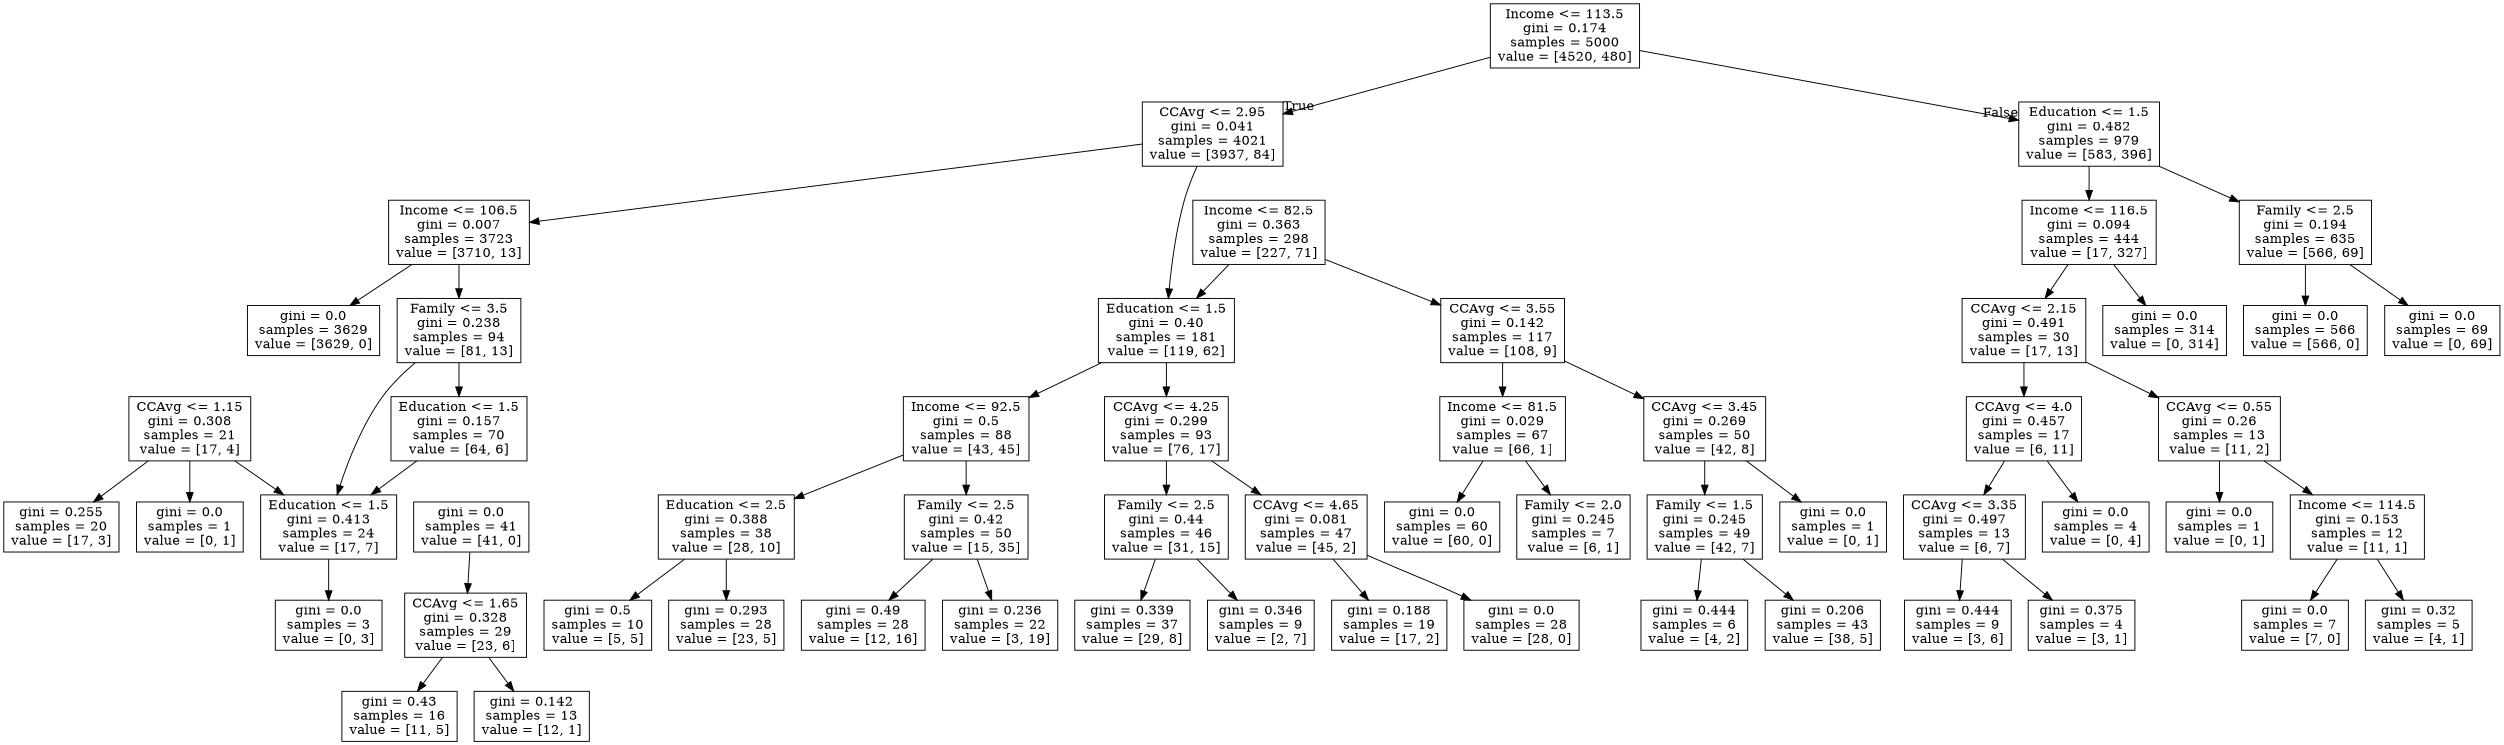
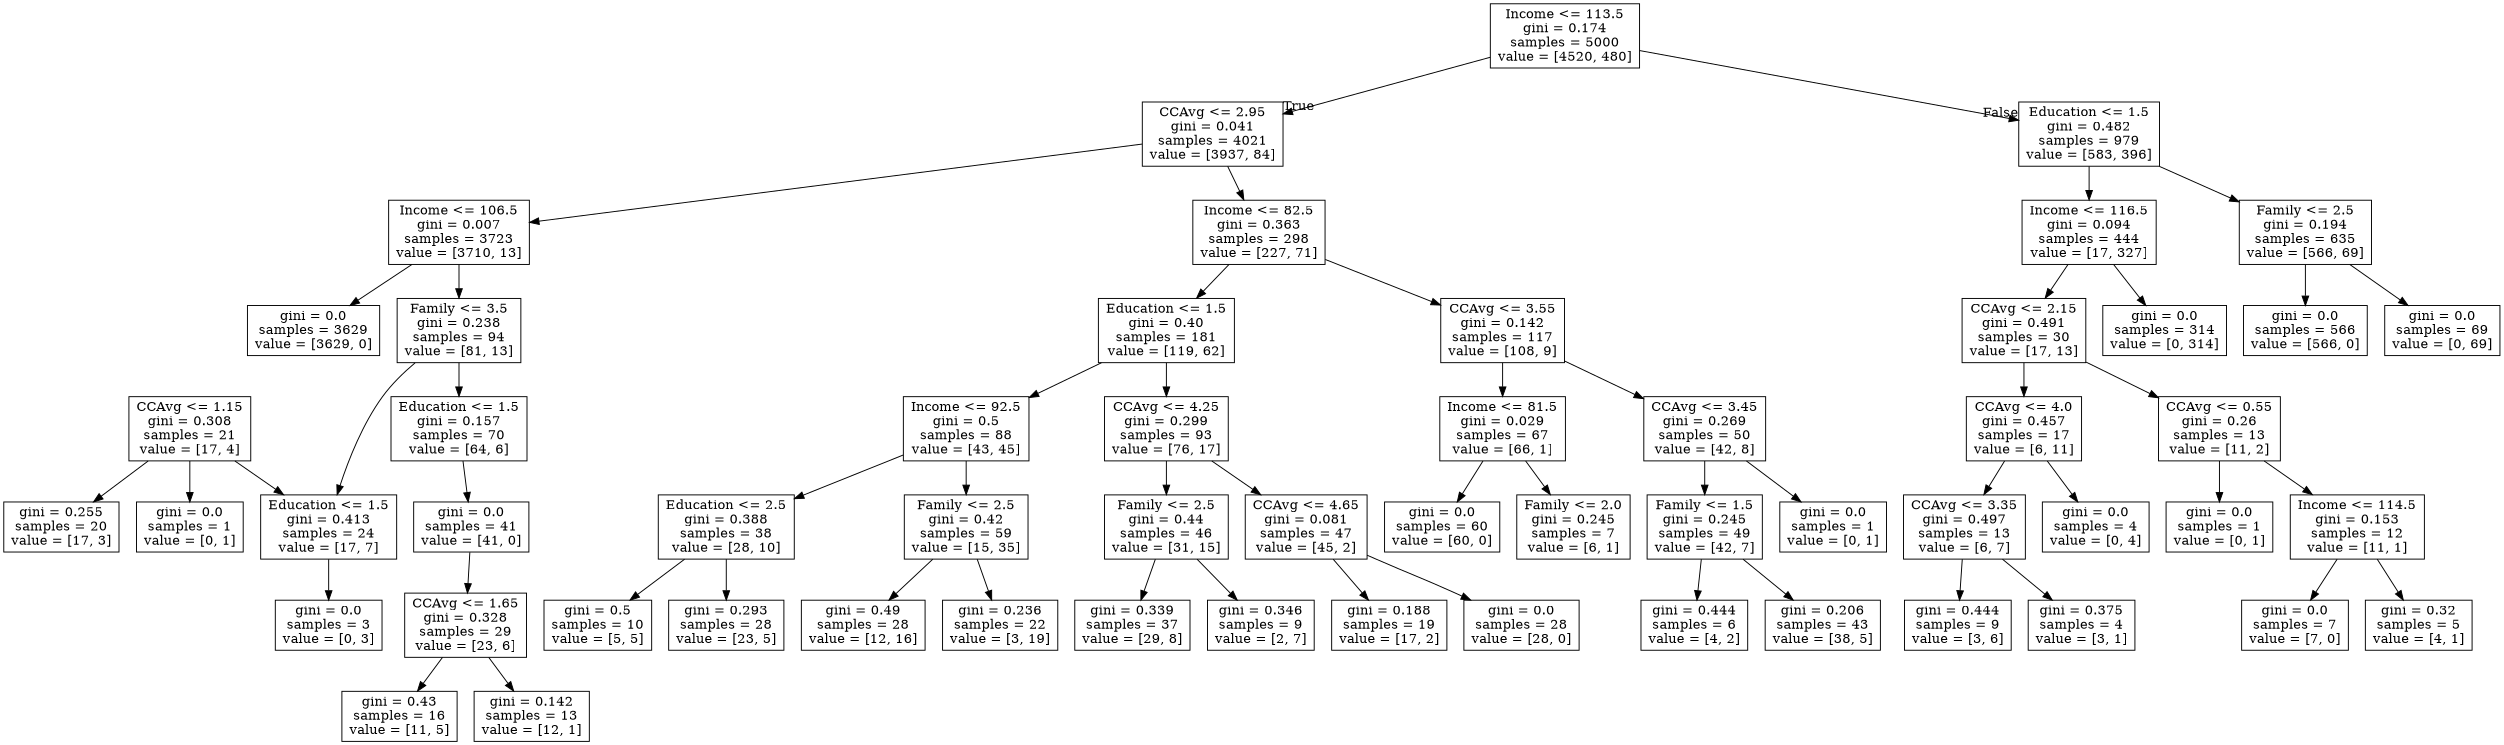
edge "CCAvg <= 2.95 gini = 0.041 samples = 4021 value = [3937, 84]" -> "Education <= 1.5 gini = 0.40 samples = 181 value = [119, 62]": now "CCAvg <= 2.95 gini = 0.041 samples = 4021 value = [3937, 84]" -> "Income <= 82.5 gini = 0.363 samples = 298 value = [227, 71]"
edge "Education <= 1.5 gini = 0.157 samples = 70 value = [64, 6]" -> "Education <= 1.5 gini = 0.413 samples = 24 value = [17, 7]": now "Education <= 1.5 gini = 0.157 samples = 70 value = [64, 6]" -> "gini = 0.0 samples = 41 value = [41, 0]"
node "Family <= 2.5 gini = 0.42 samples = 50 value = [15, 35]": label "Family <= 2.5 gini = 0.42 samples = 50 value = [15, 35]" -> "Family <= 2.5 gini = 0.42 samples = 59 value = [15, 35]"
